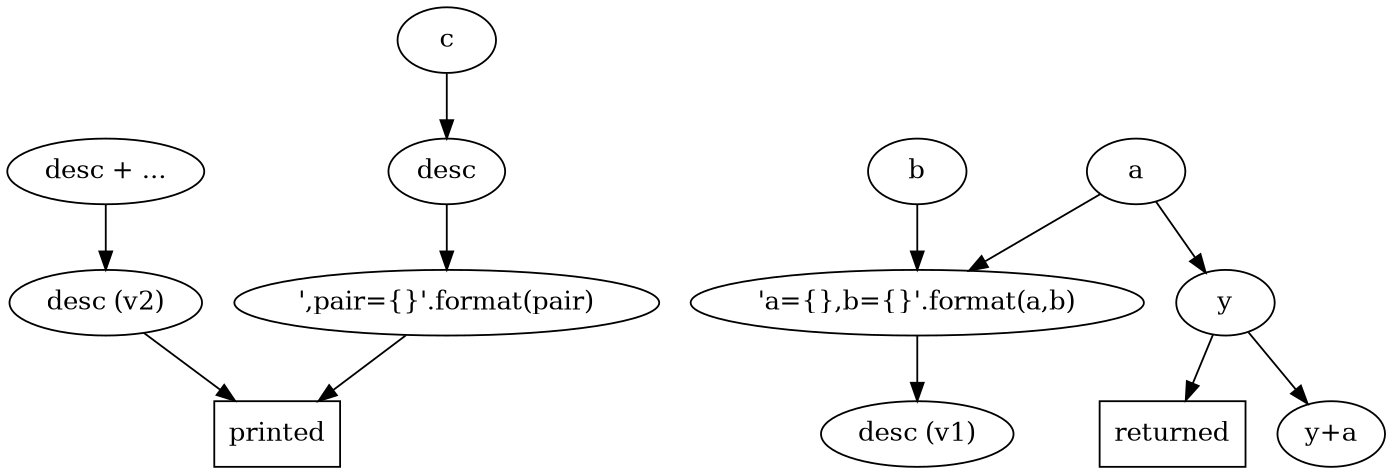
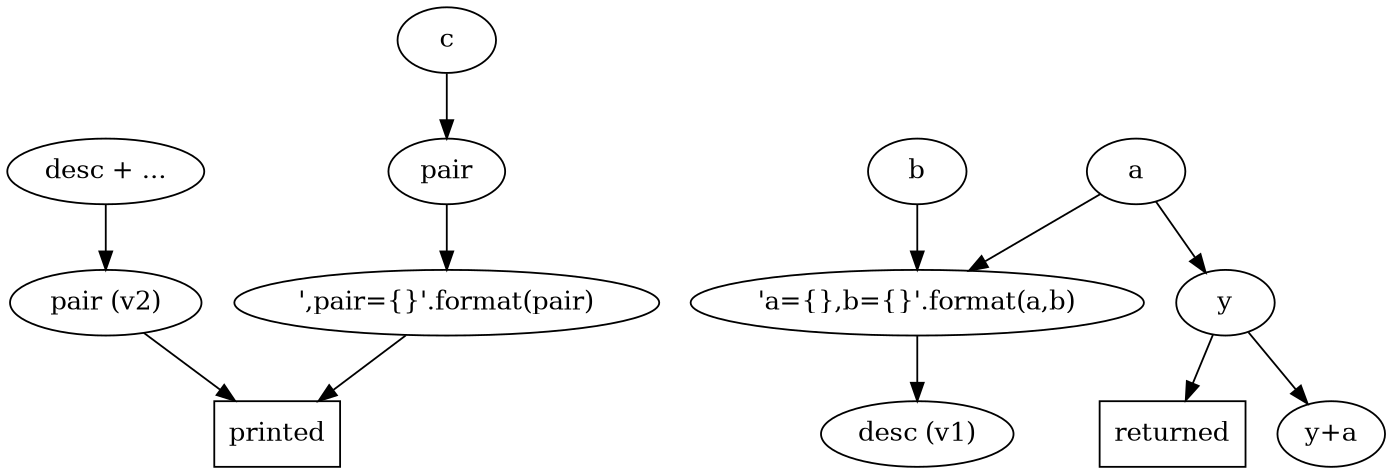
node "desc": label "desc" -> "pair"
node "desc (v2)": label "desc (v2)" -> "pair (v2)"
